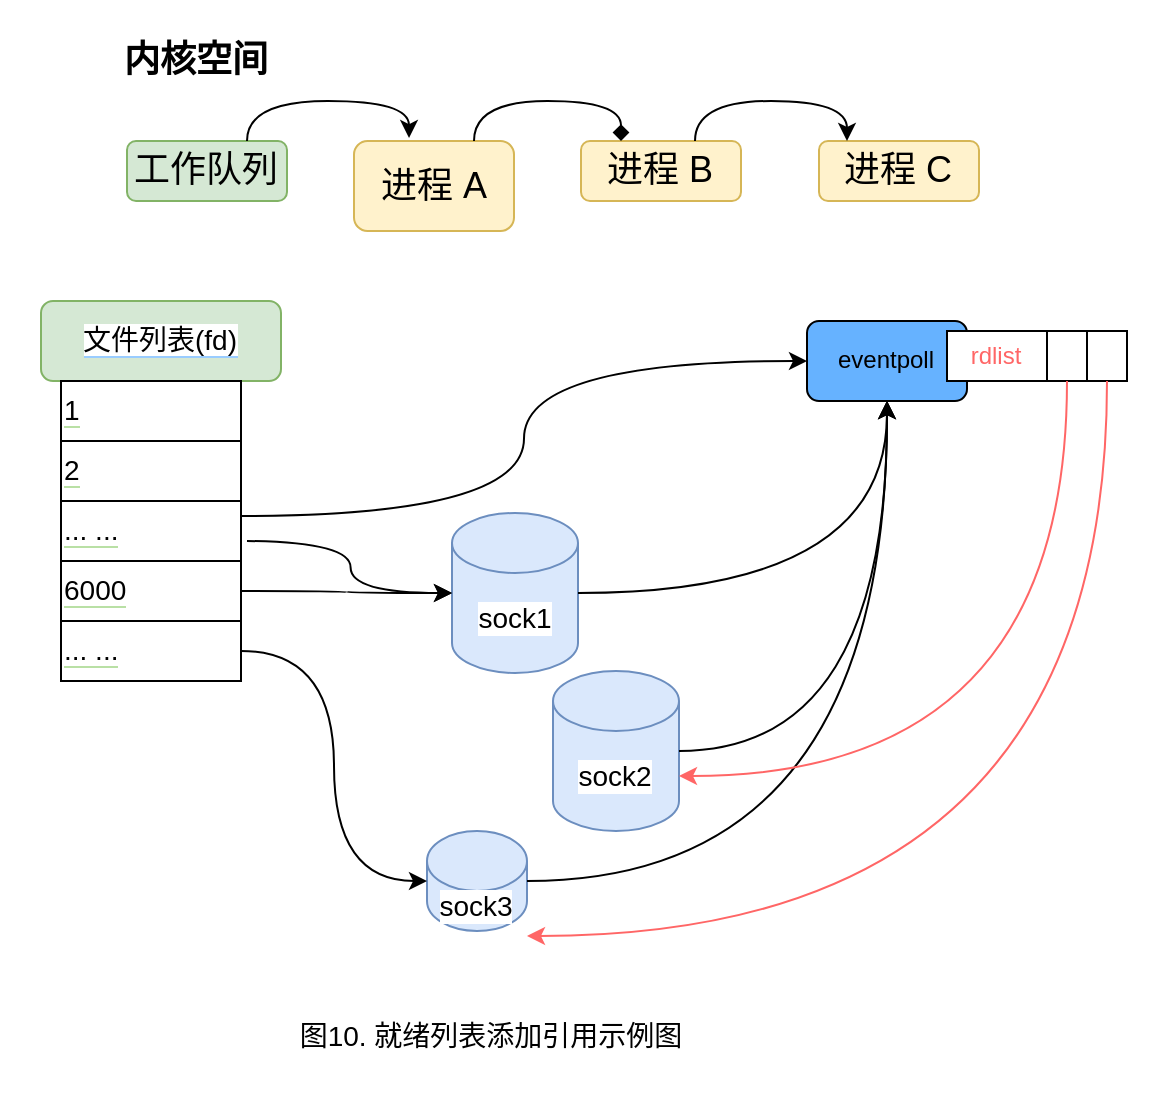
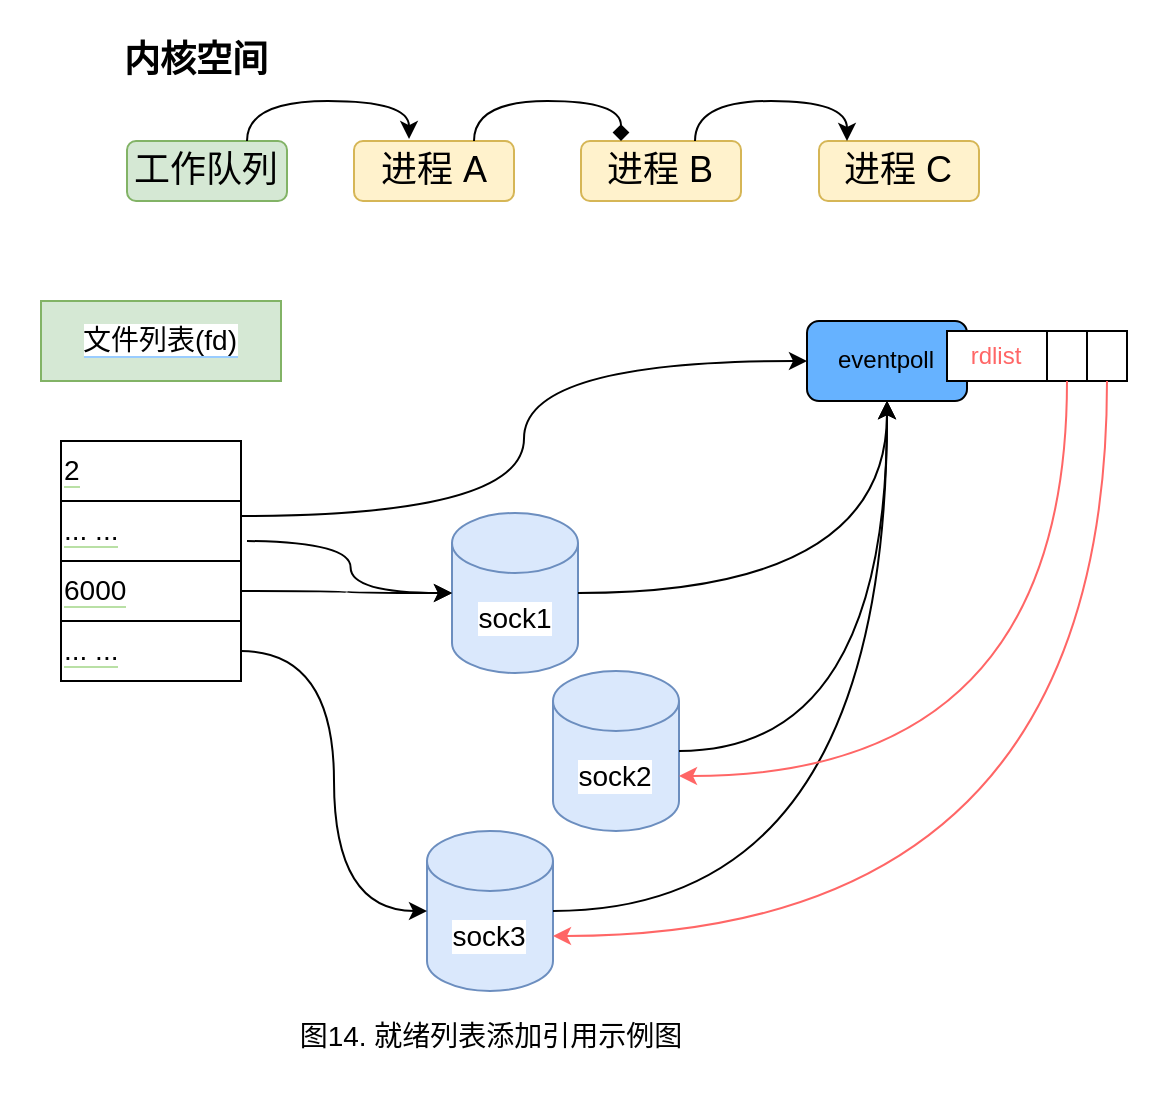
node "进程 A": size 160x90 -> 160x60
node "文件列表(fd)": shape rounded rectangle -> rectangle
node "1": removed
node "sock3": size 100x100 -> 126x160
node "图10. 就绪列表添加引用示例图": label "图10. 就绪列表添加引用示例图" -> "图14. 就绪列表添加引用示例图"
